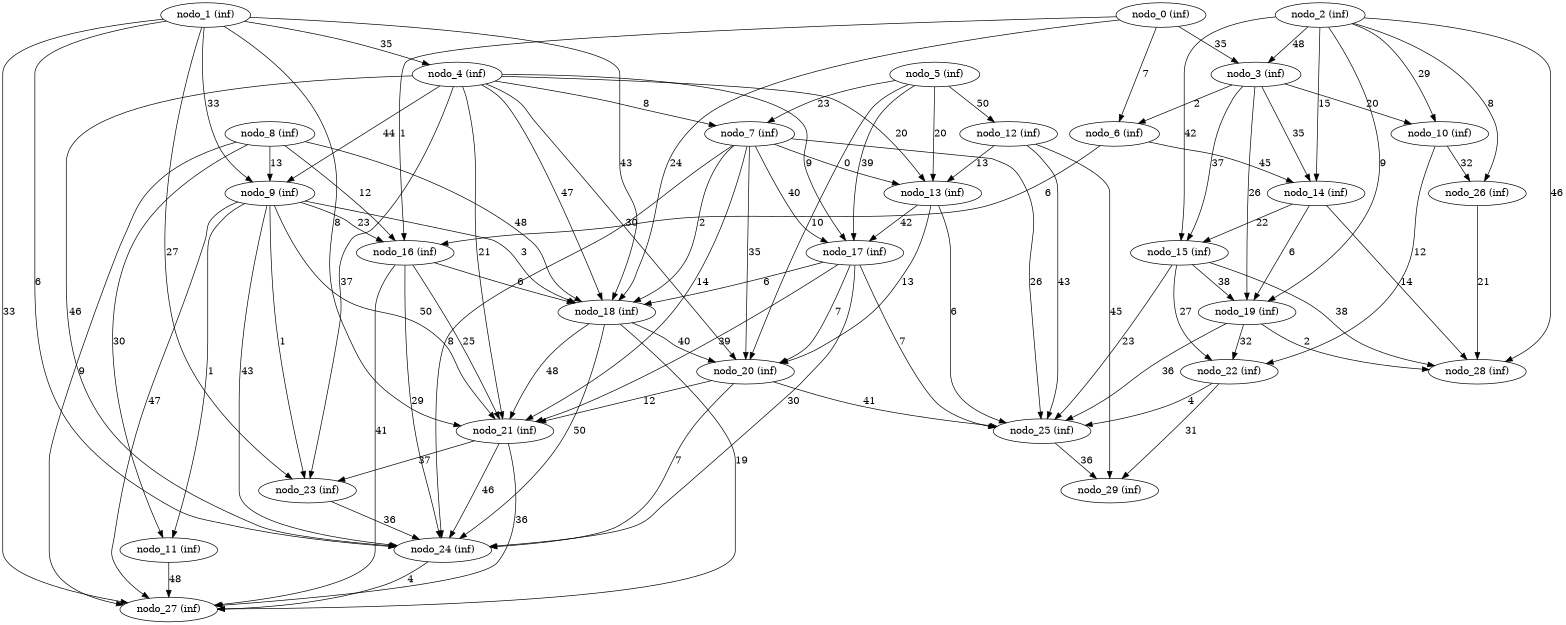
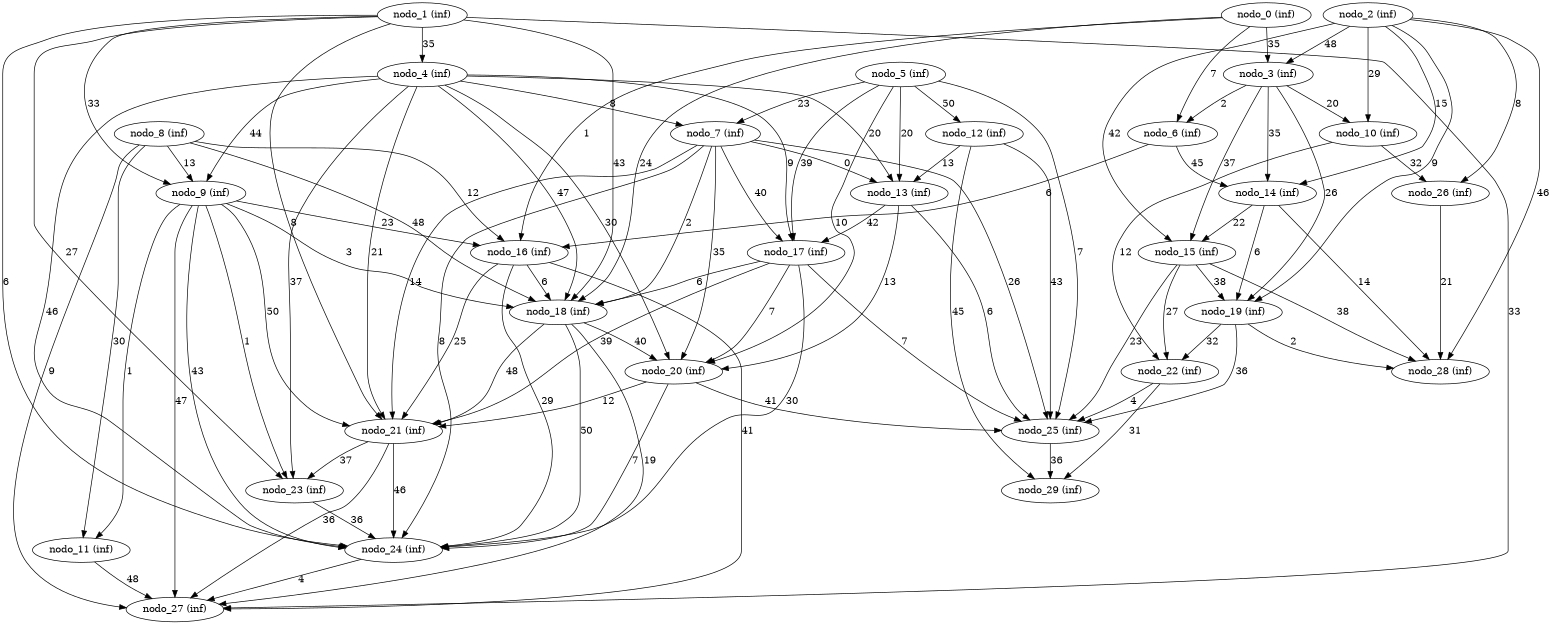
edge "nodo_5 (inf)" -> "nodo_25 (inf)": added, label "7"
